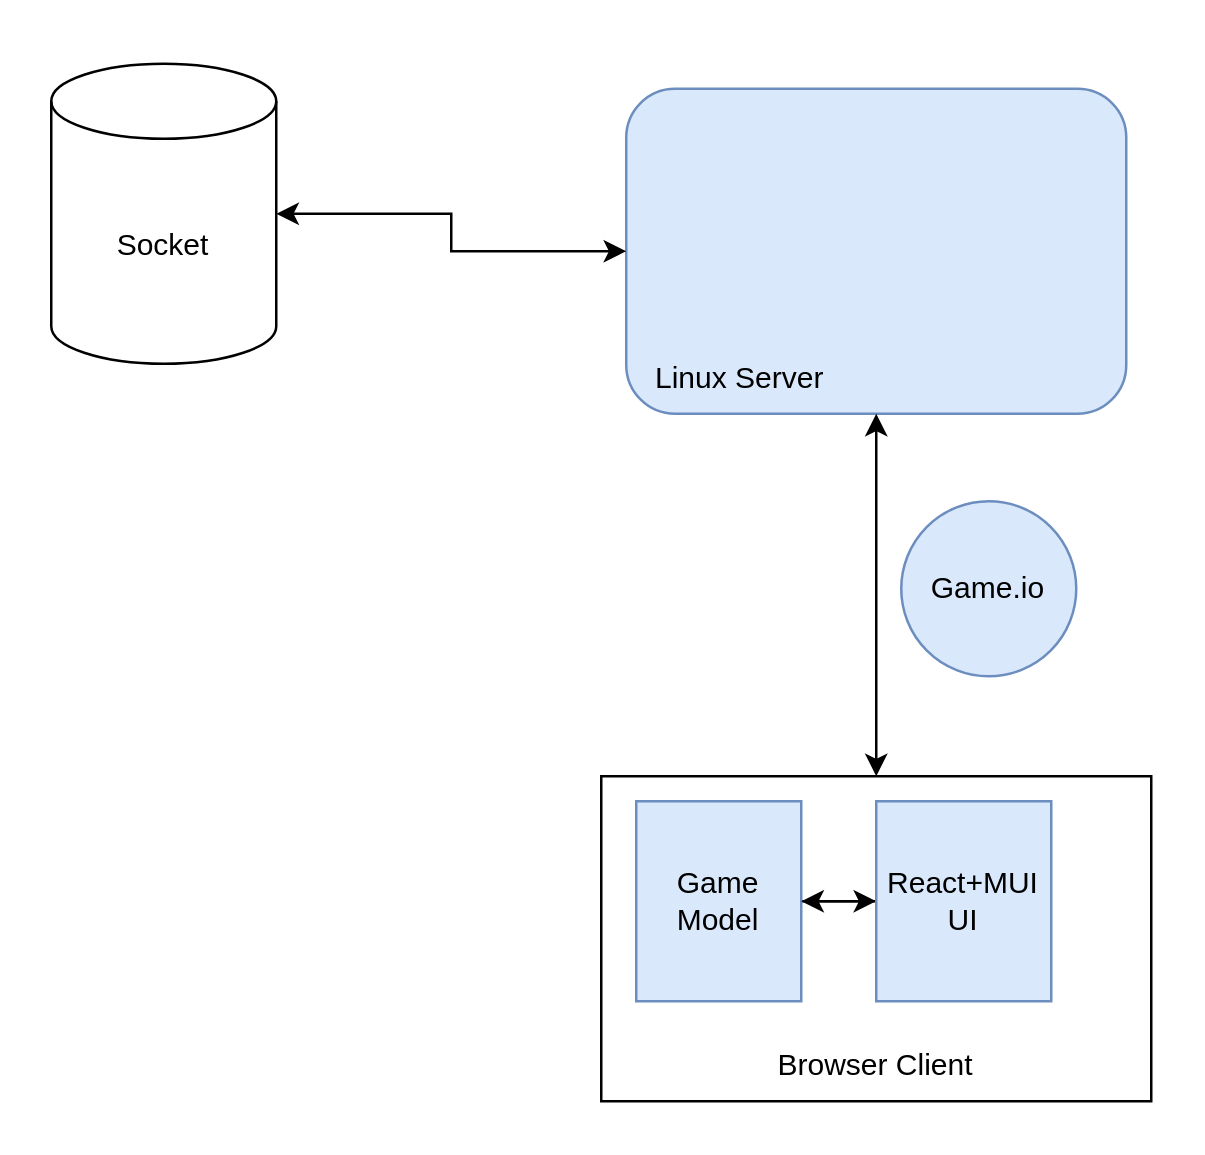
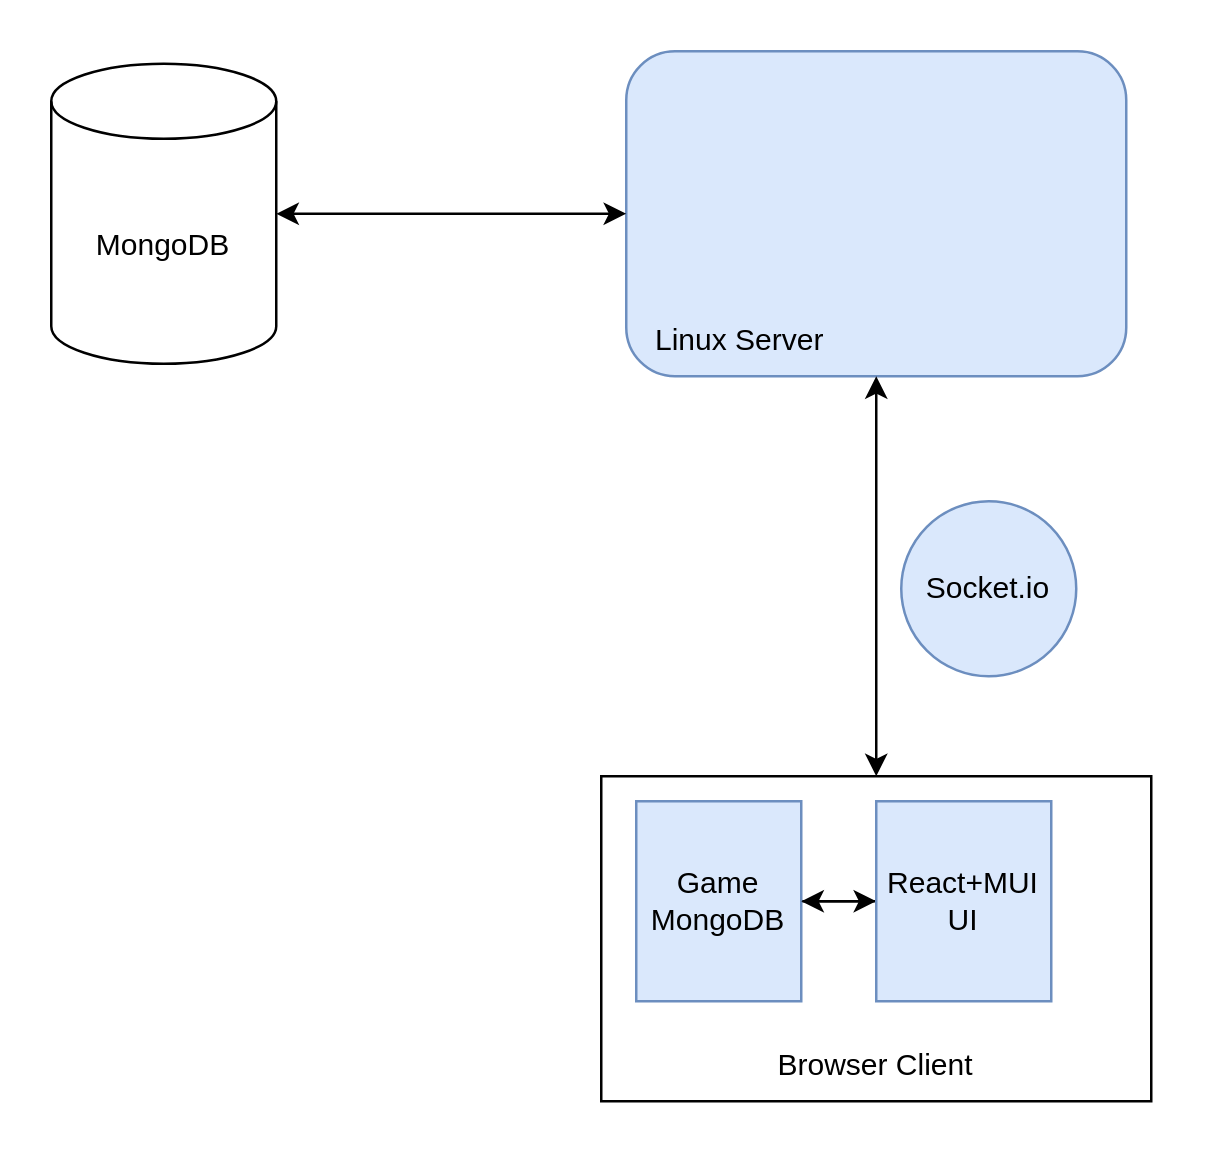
node "Socket": label "Socket" -> "MongoDB"
node "Linux Server": moved (876, 251) -> (876, 214)
node "Game.io": label "Game.io" -> "Socket.io"
node "Game Model": label "Game Model" -> "Game MongoDB"
